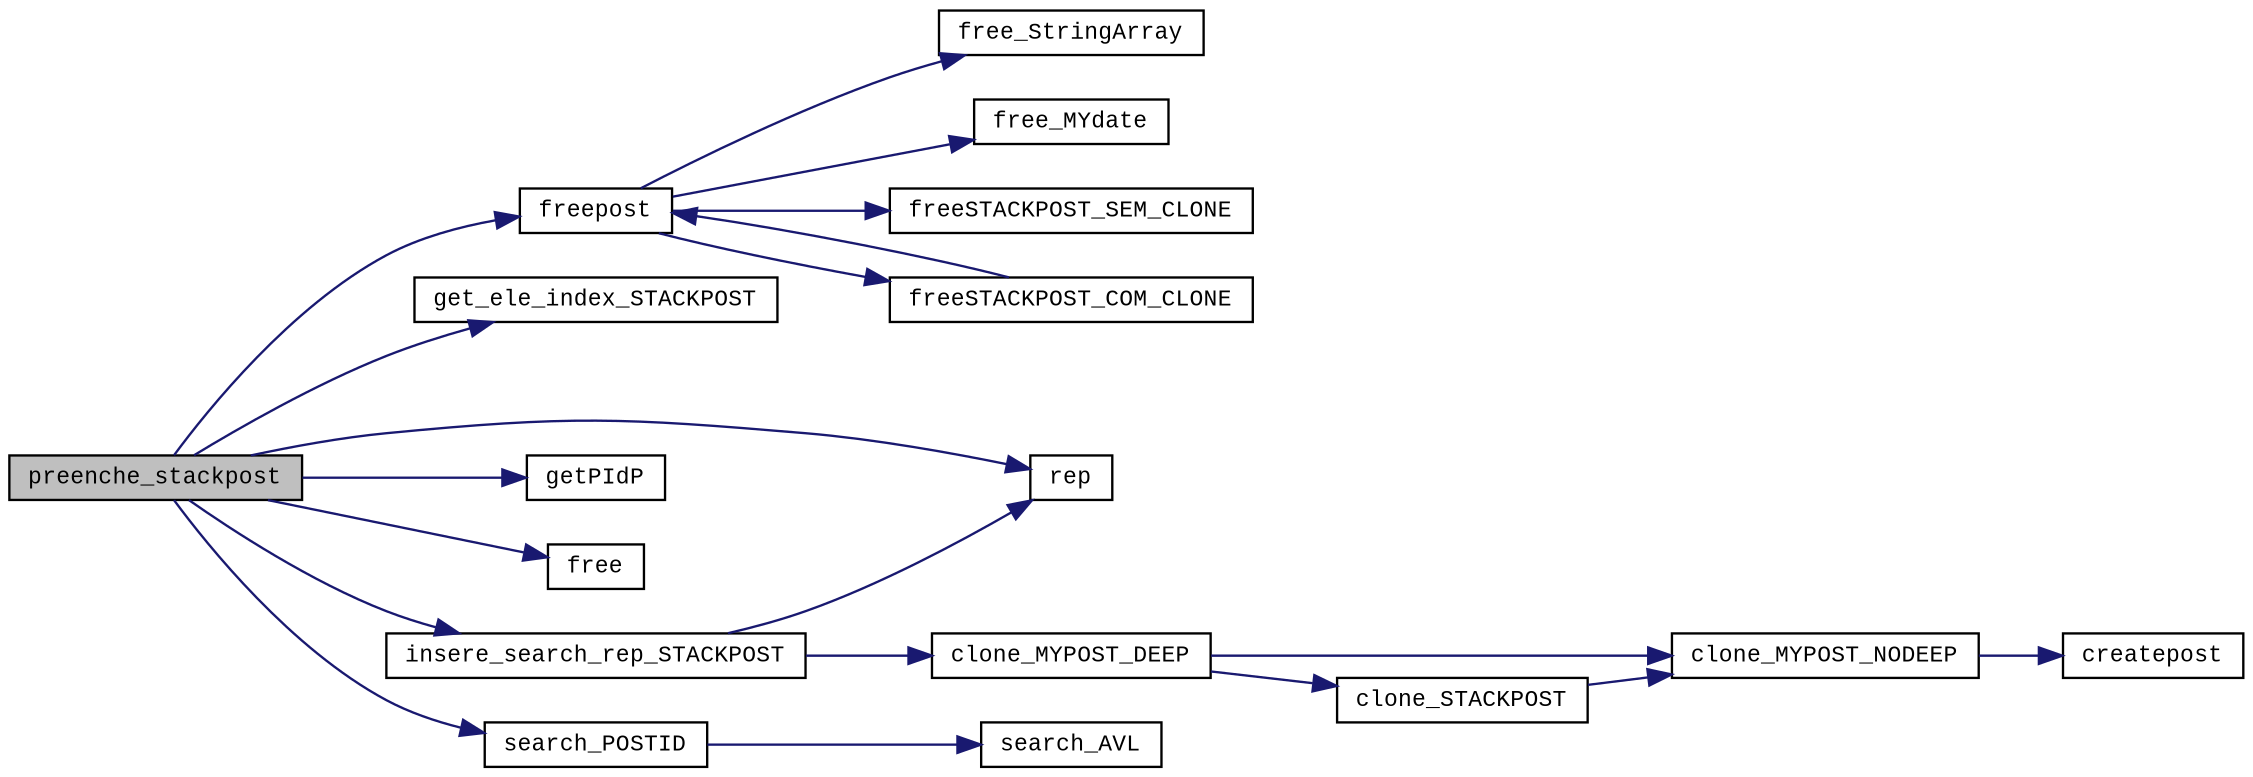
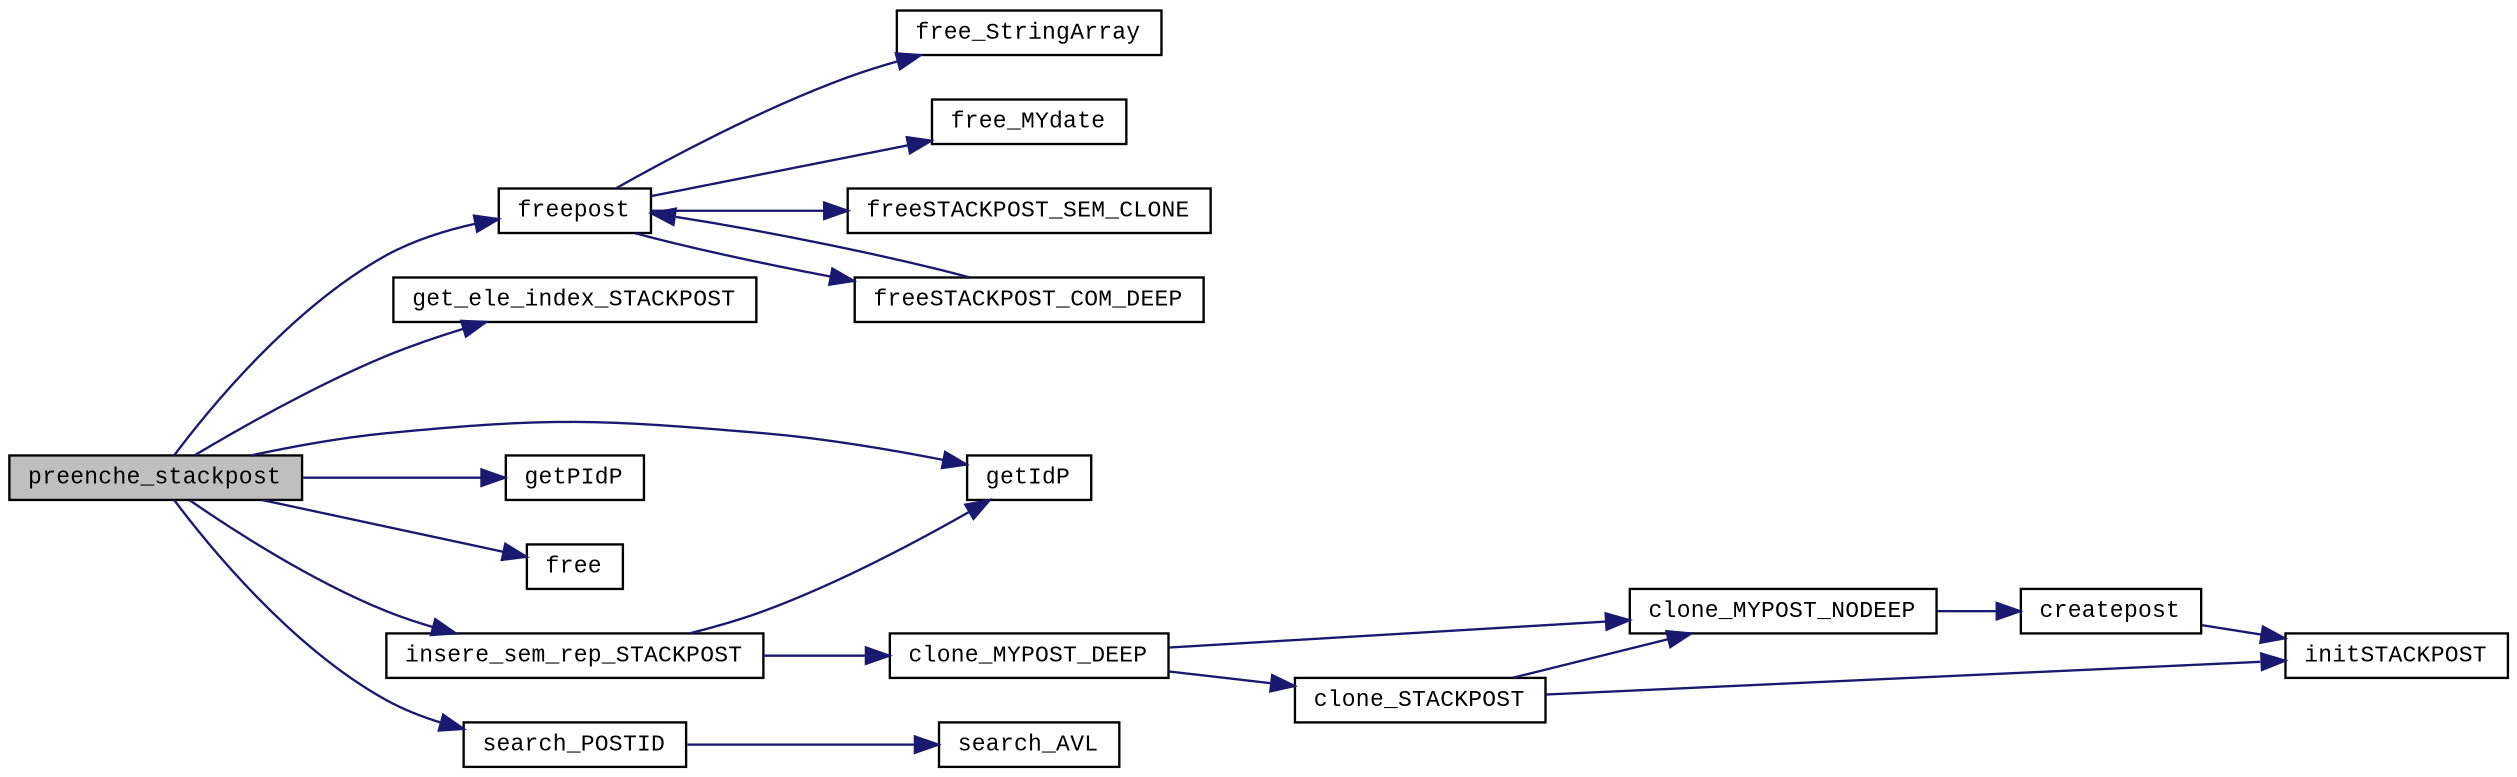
node "freeSTACKPOST_COM_CLONE": label "freeSTACKPOST_COM_CLONE" -> "freeSTACKPOST_COM_DEEP"
node "rep": label "rep" -> "getIdP"
node "insere_search_rep_STACKPOST": label "insere_search_rep_STACKPOST" -> "insere_sem_rep_STACKPOST"
node "initSTACKPOST": added
